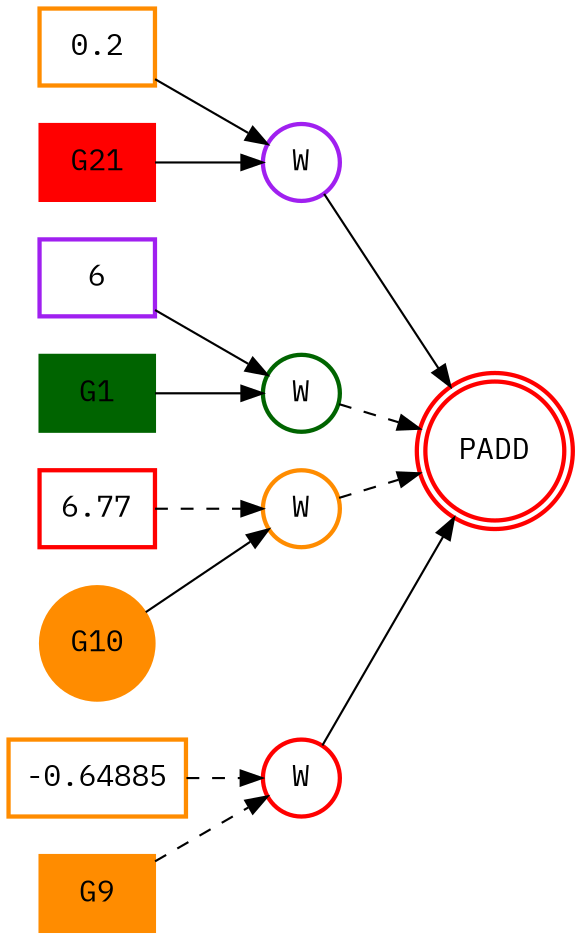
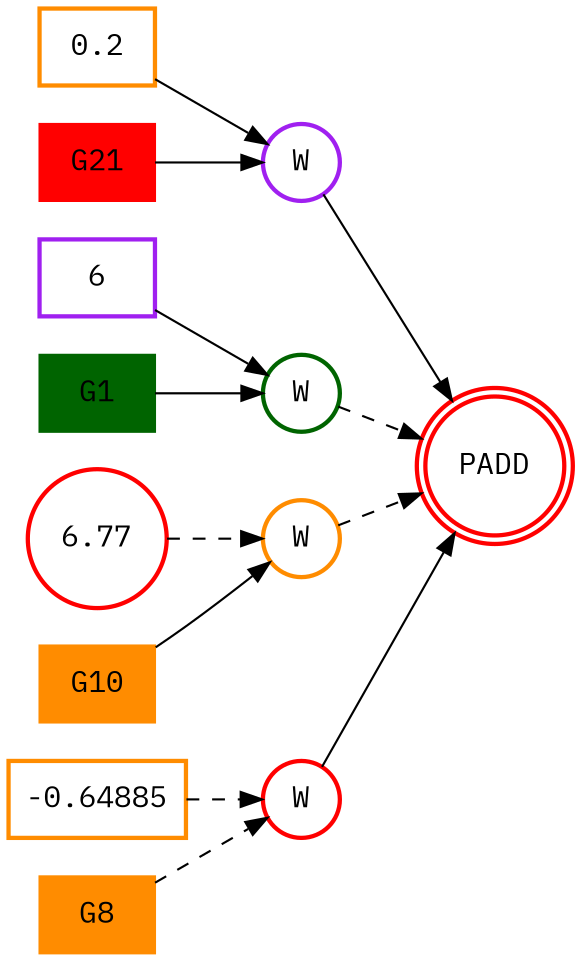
node "6.77": shape box -> circle
node "G10": shape circle -> box
node "G9": label "G9" -> "G8"
